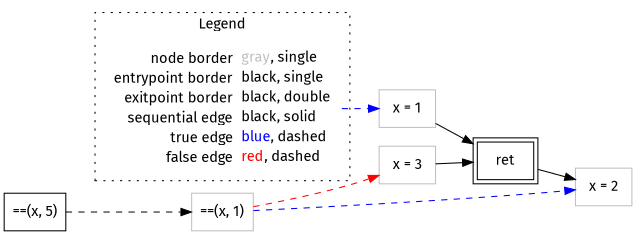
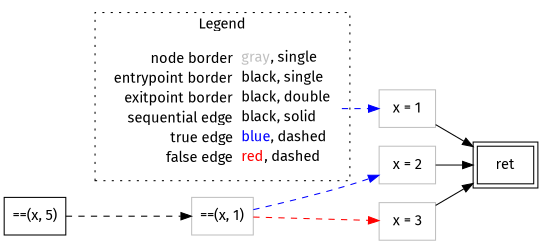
edge "ret" -> "x = 2": reversed
